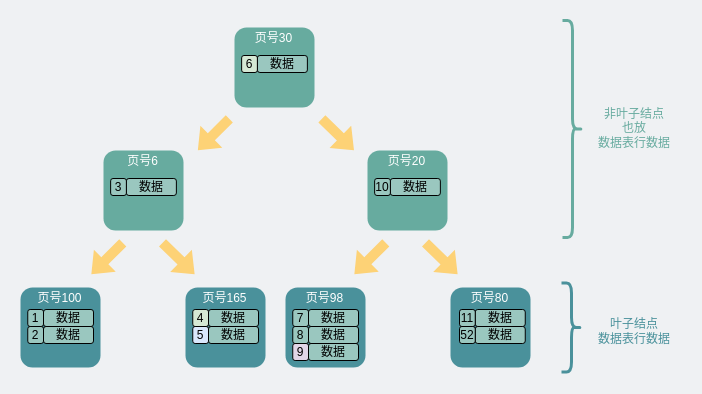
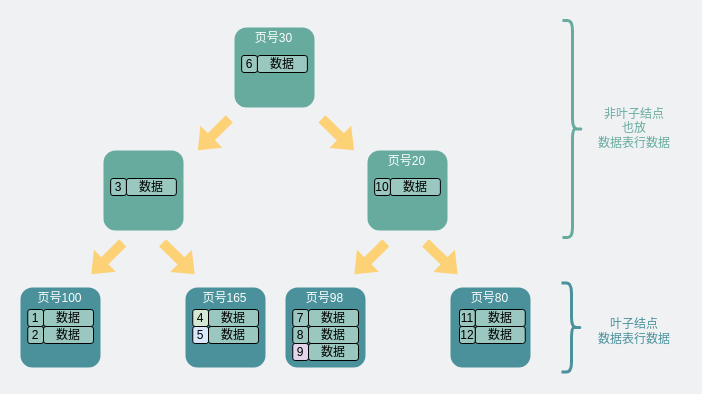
node "6": fillcolor #d5e8d4 -> #9ac7bf
node "页号6": removed
node "52": label "52" -> "12"
